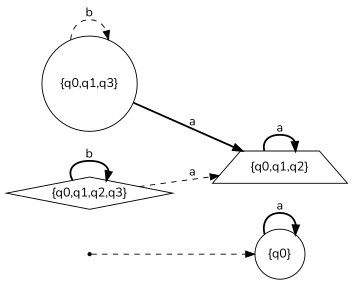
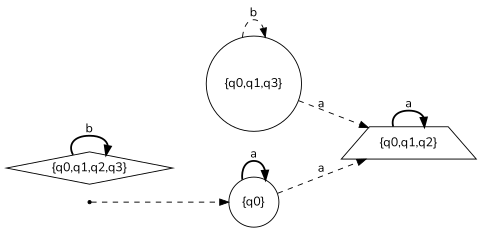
edge "{q0,q1,q3}" -> "{q0,q1,q2}": style bold -> dashed
edge "{q0,q1,q2,q3}" -> "{q0,q1,q2}": now "{q0}" -> "{q0,q1,q2}"
